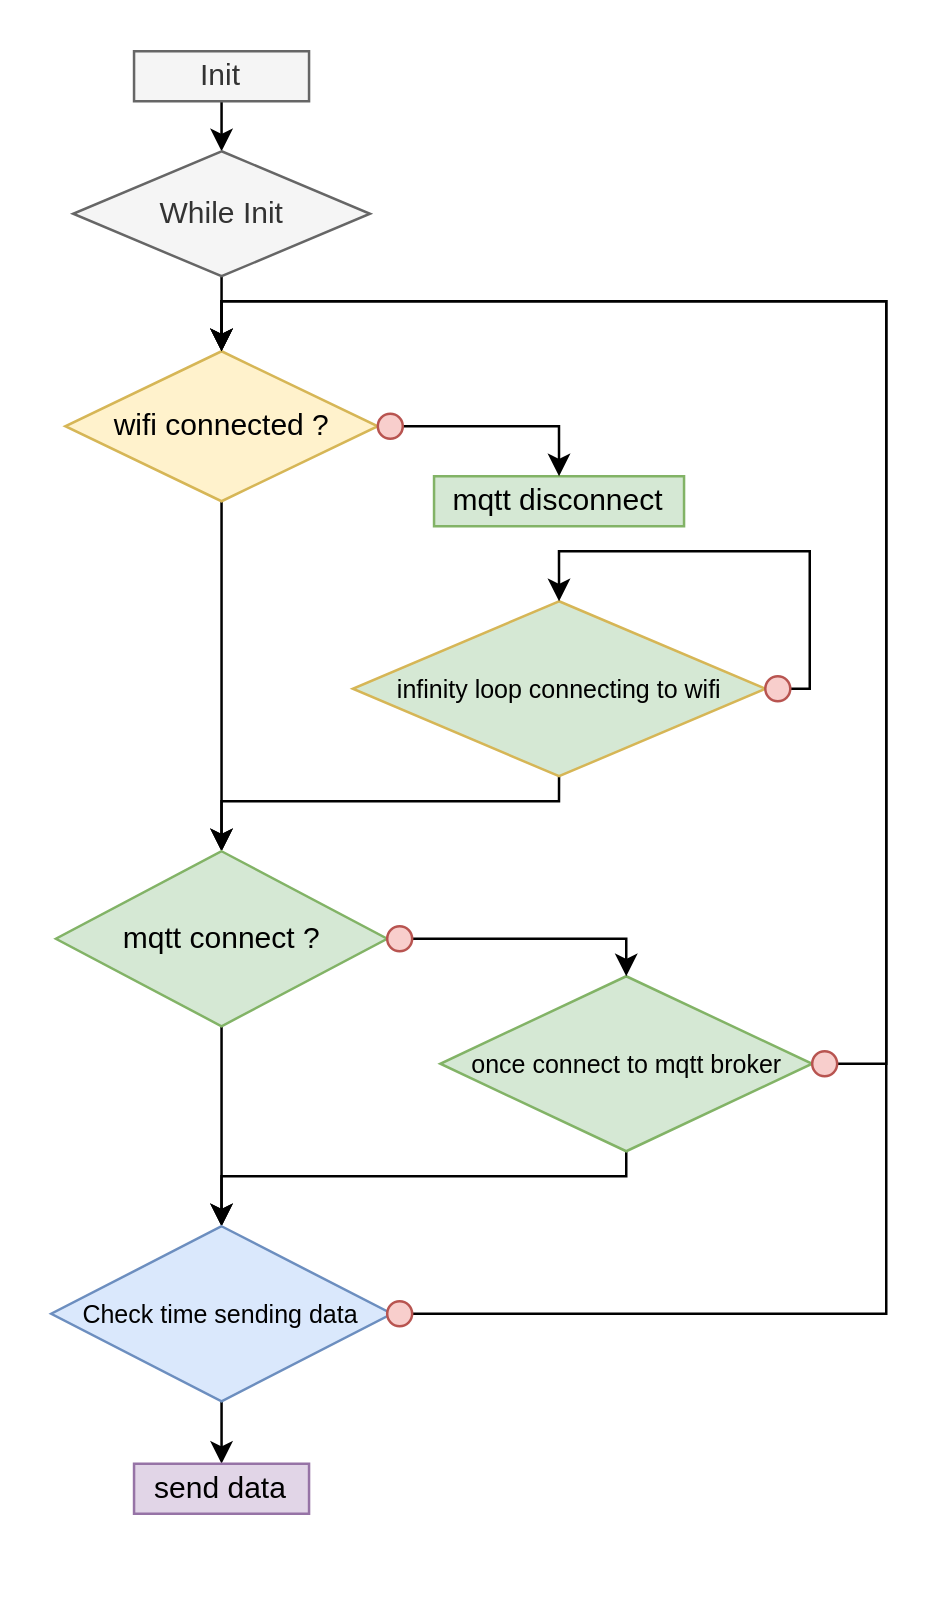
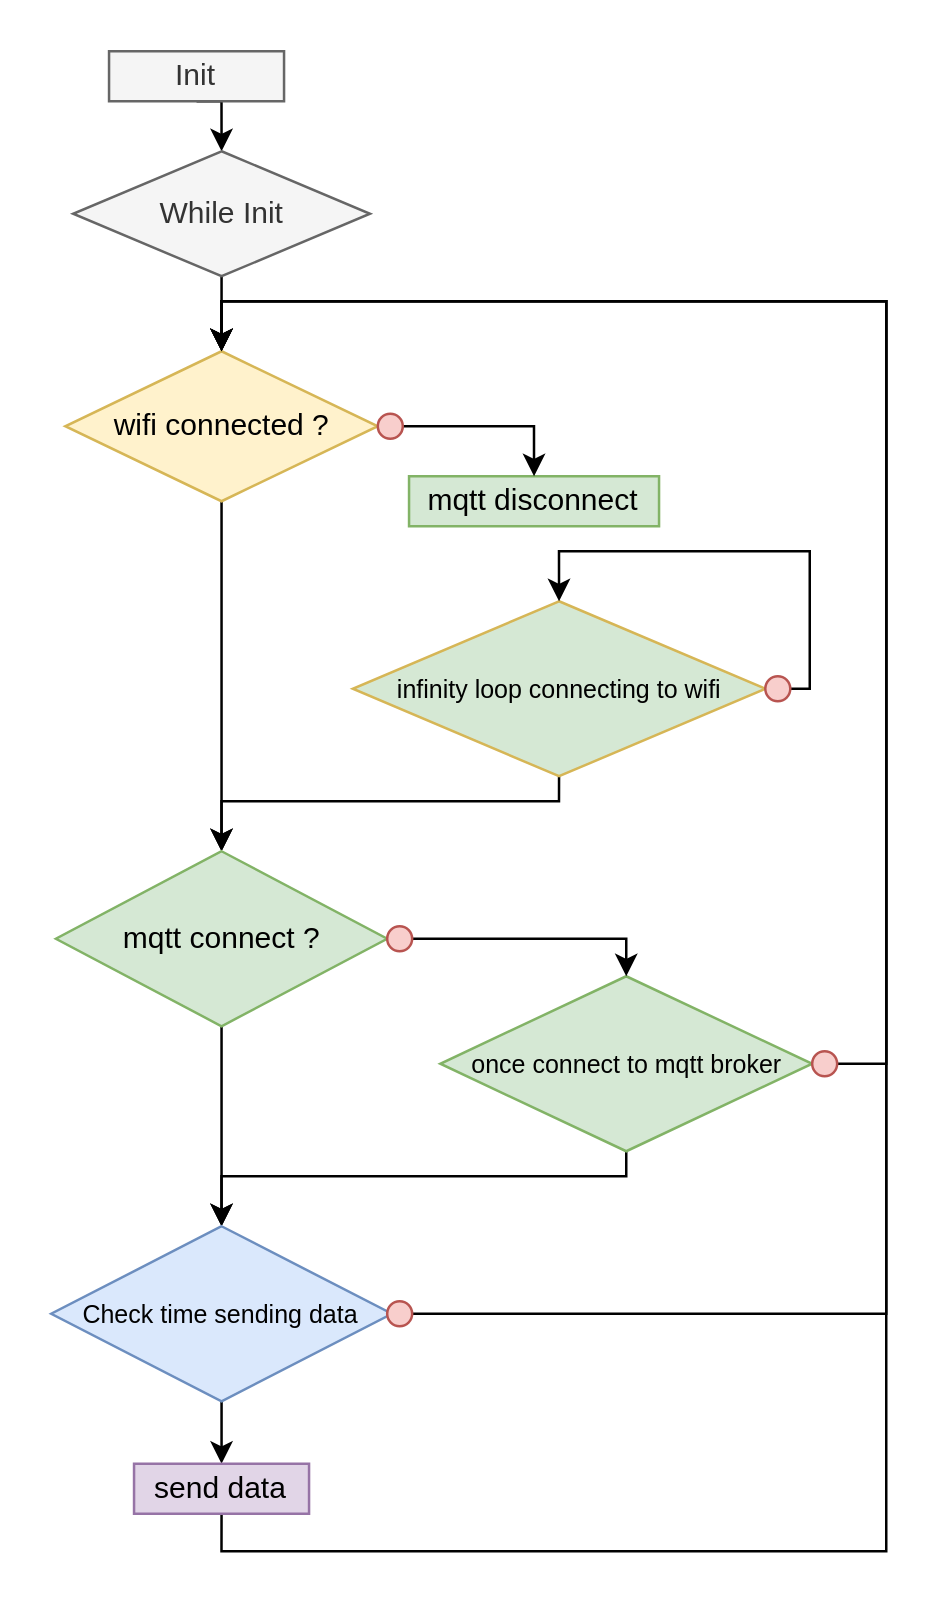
node "Init": moved (222, 76) -> (197, 76)
node "mqtt disconnect": moved (559, 501) -> (534, 501)
edge "send data" -> "wifi connected ?": added
